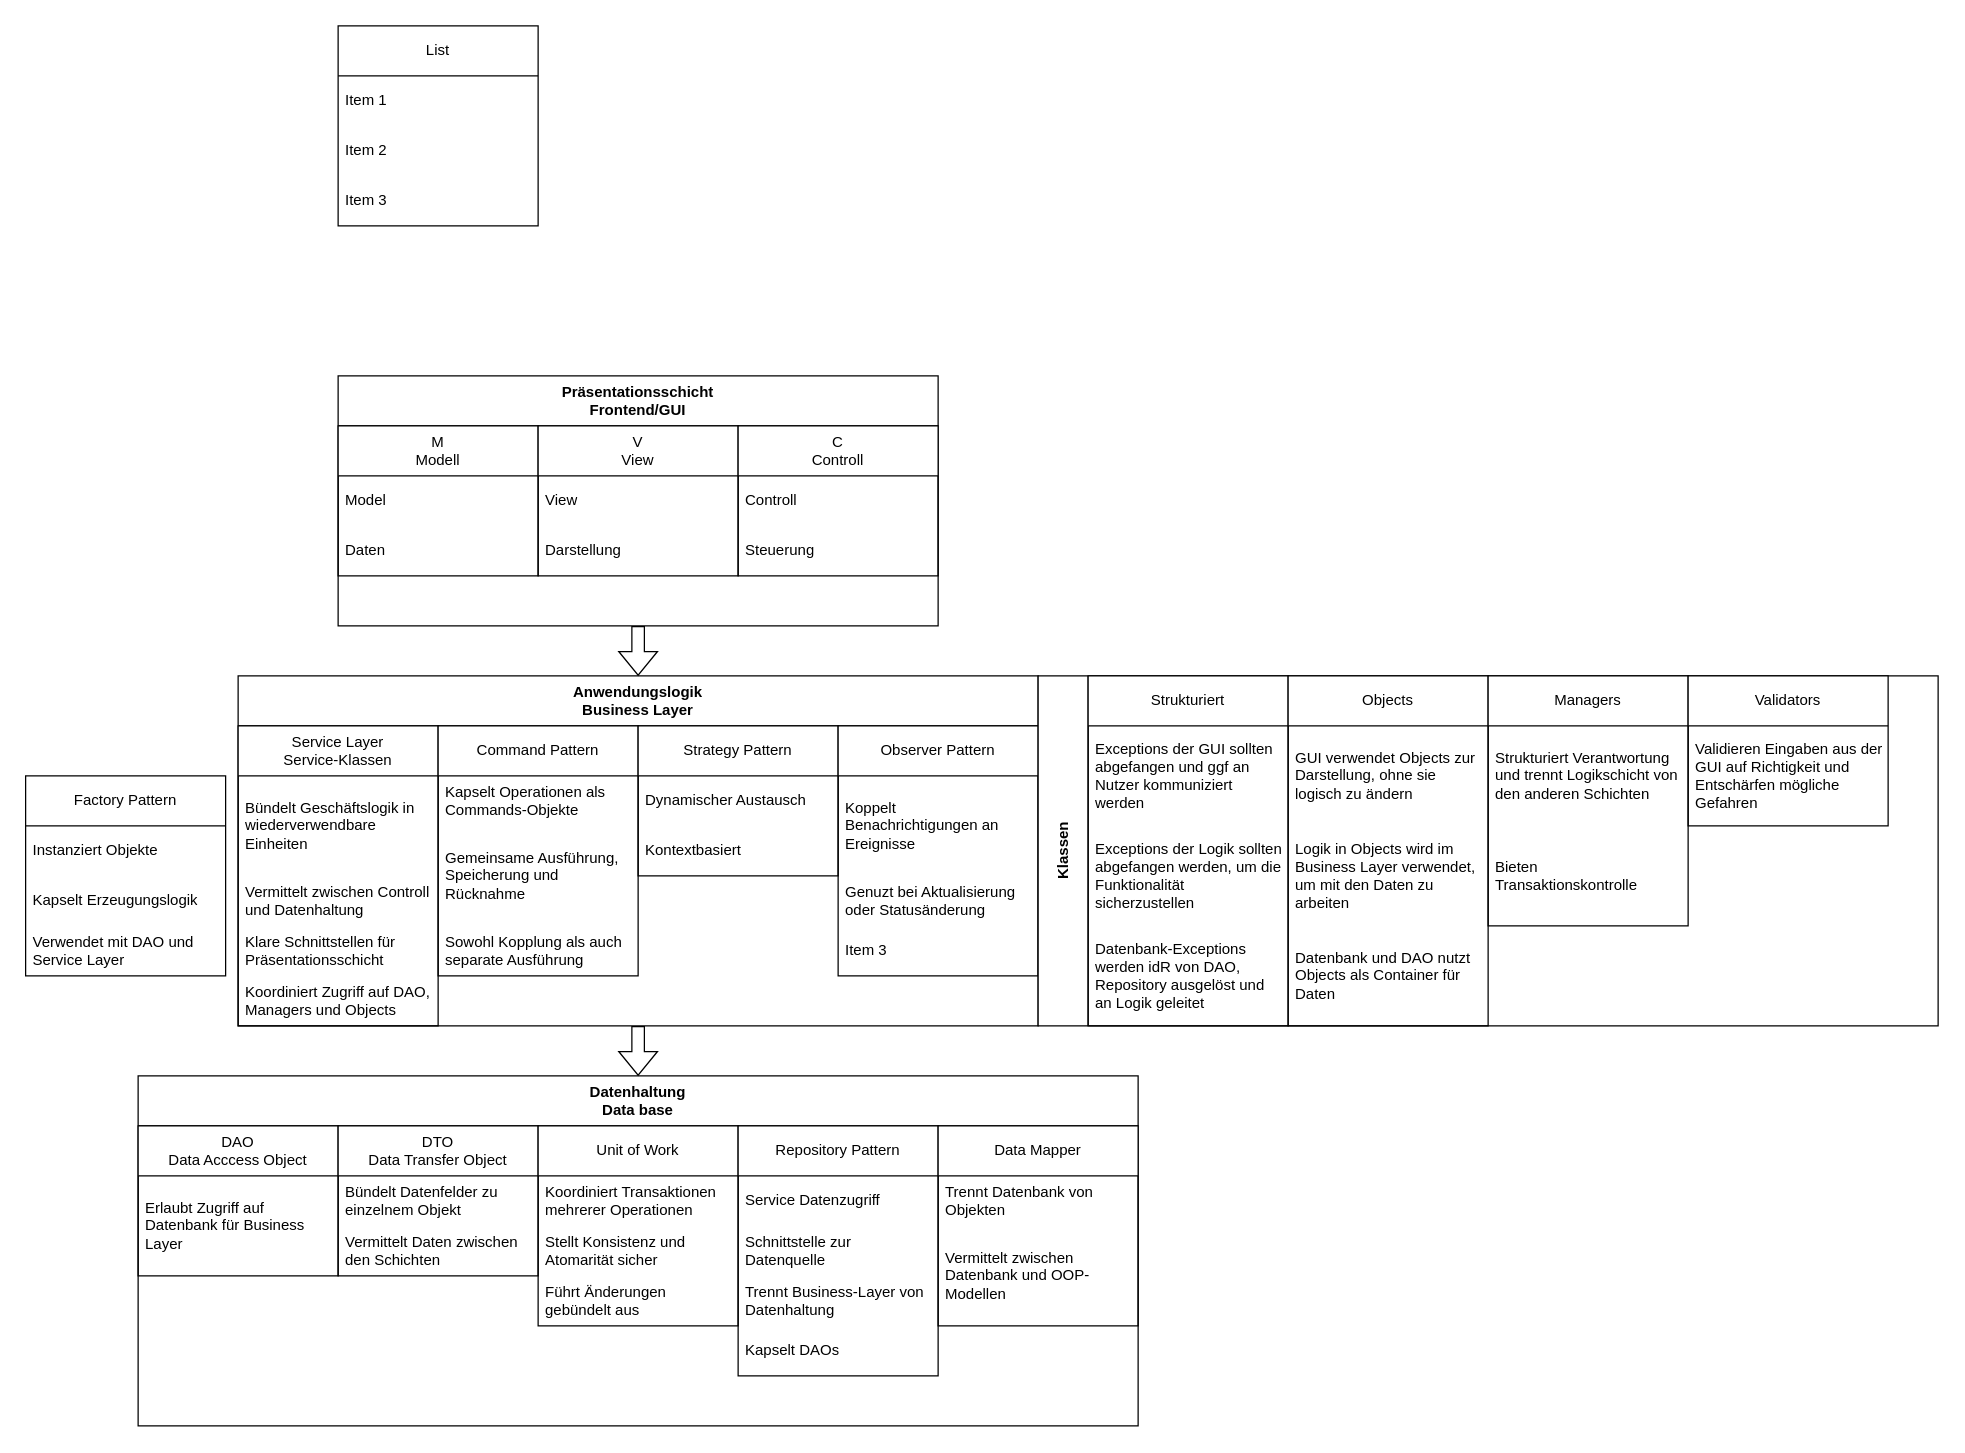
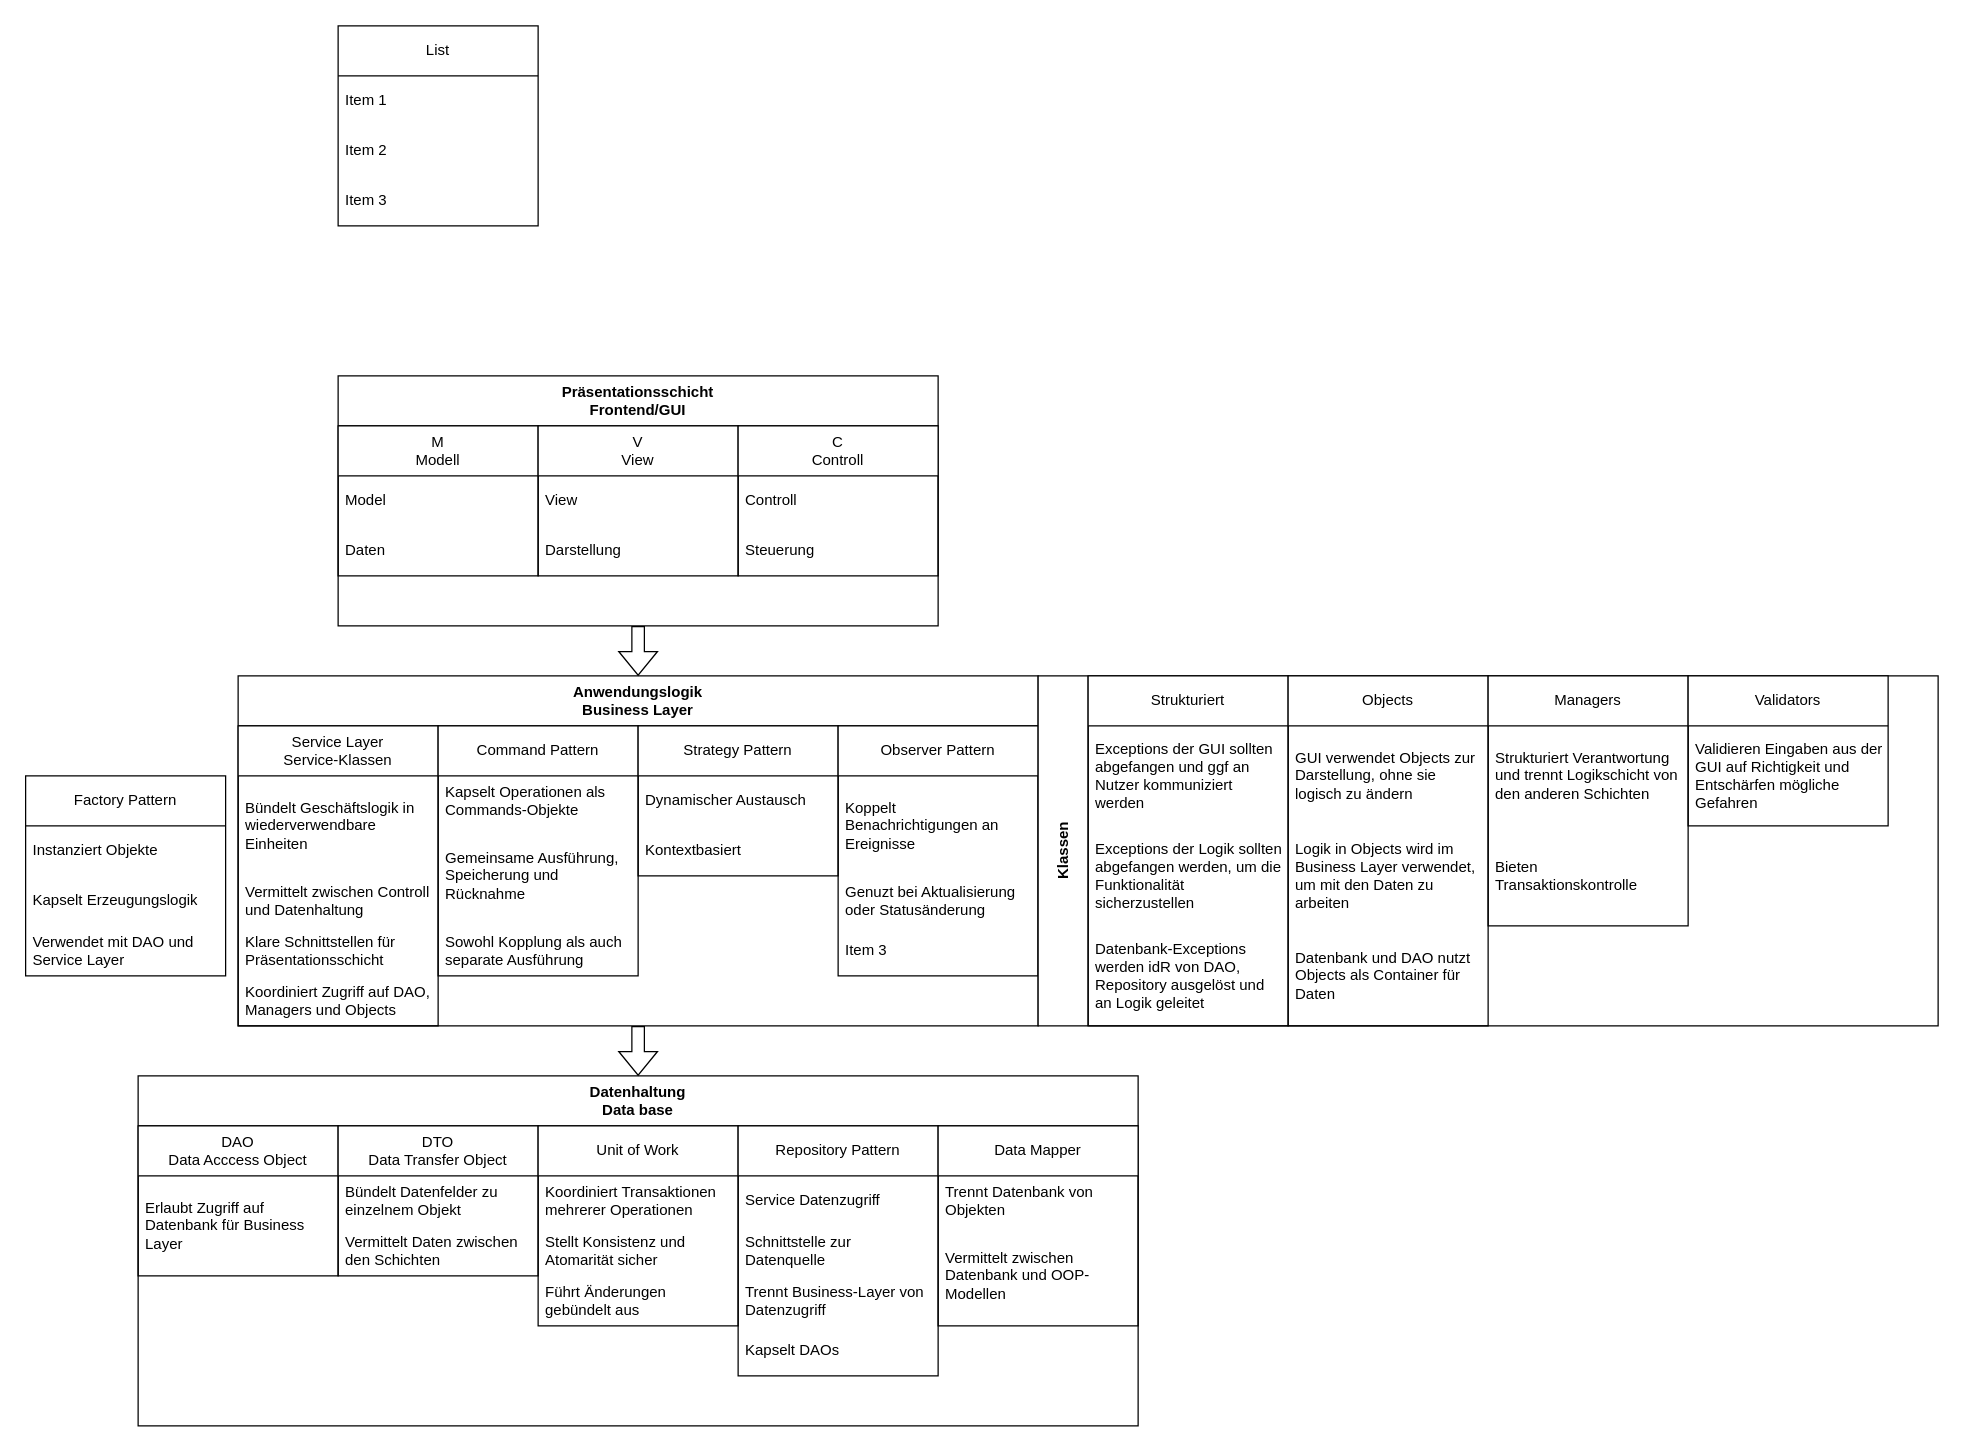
node "Trennt Business-Layer von Datenhaltung": label "Trennt Business-Layer von Datenhaltung" -> "Trennt Business-Layer von Datenzugriff"
